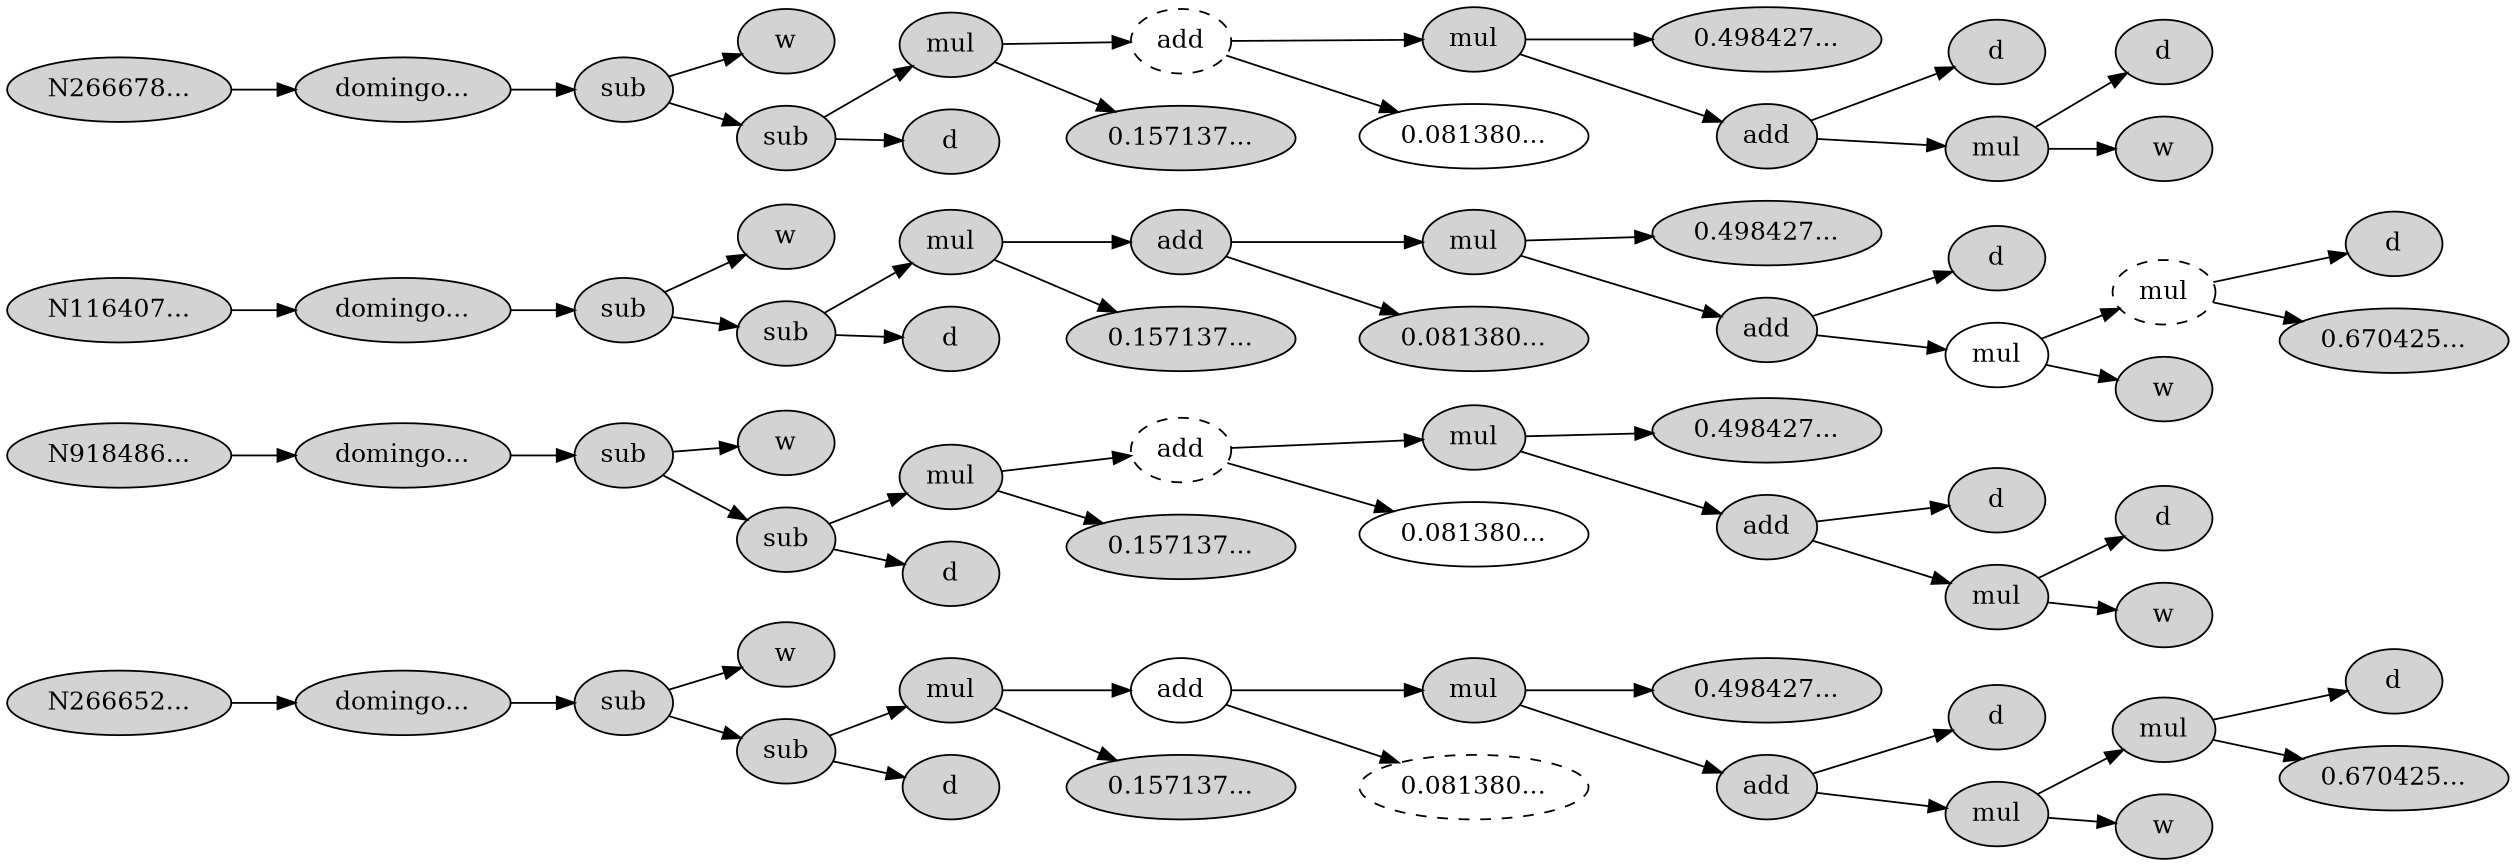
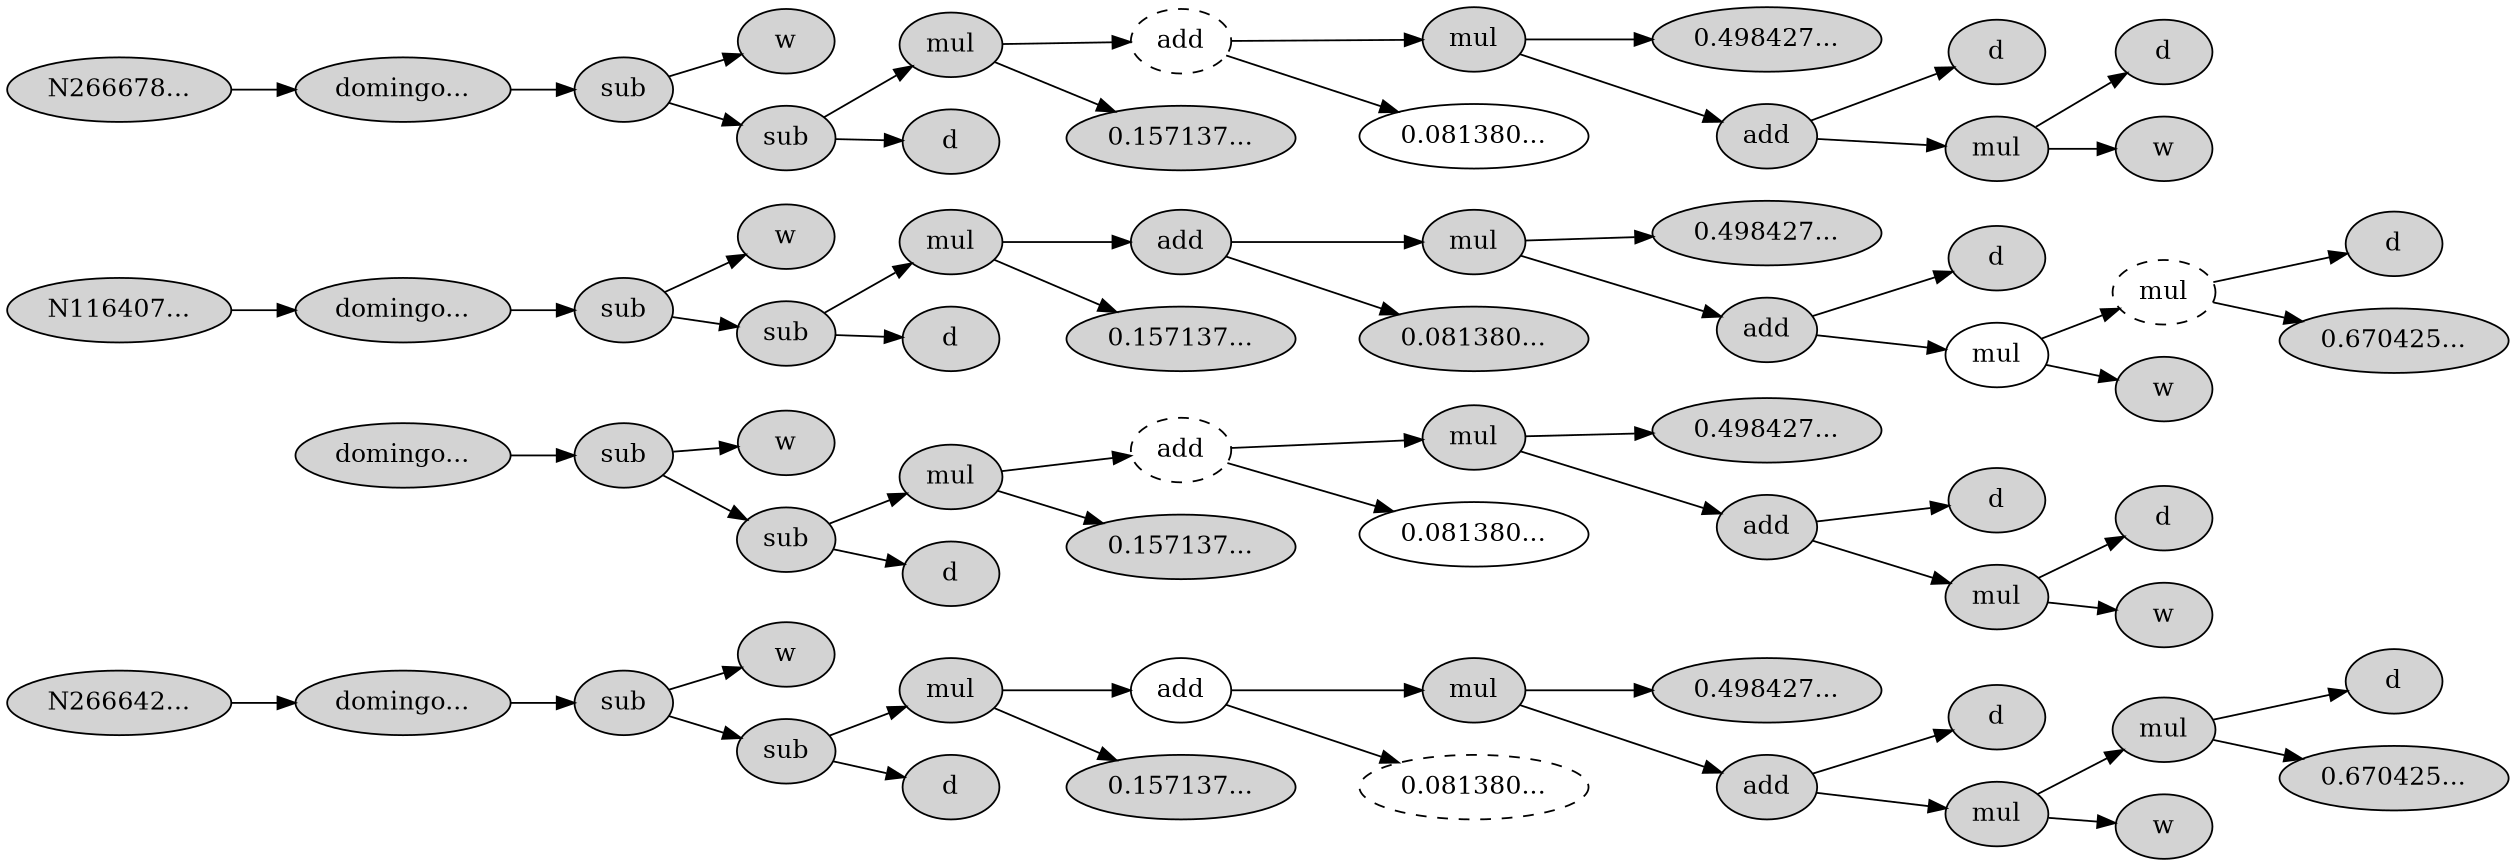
node "N918486...": removed
node "N266652...": label "N266652..." -> "N266642..."
